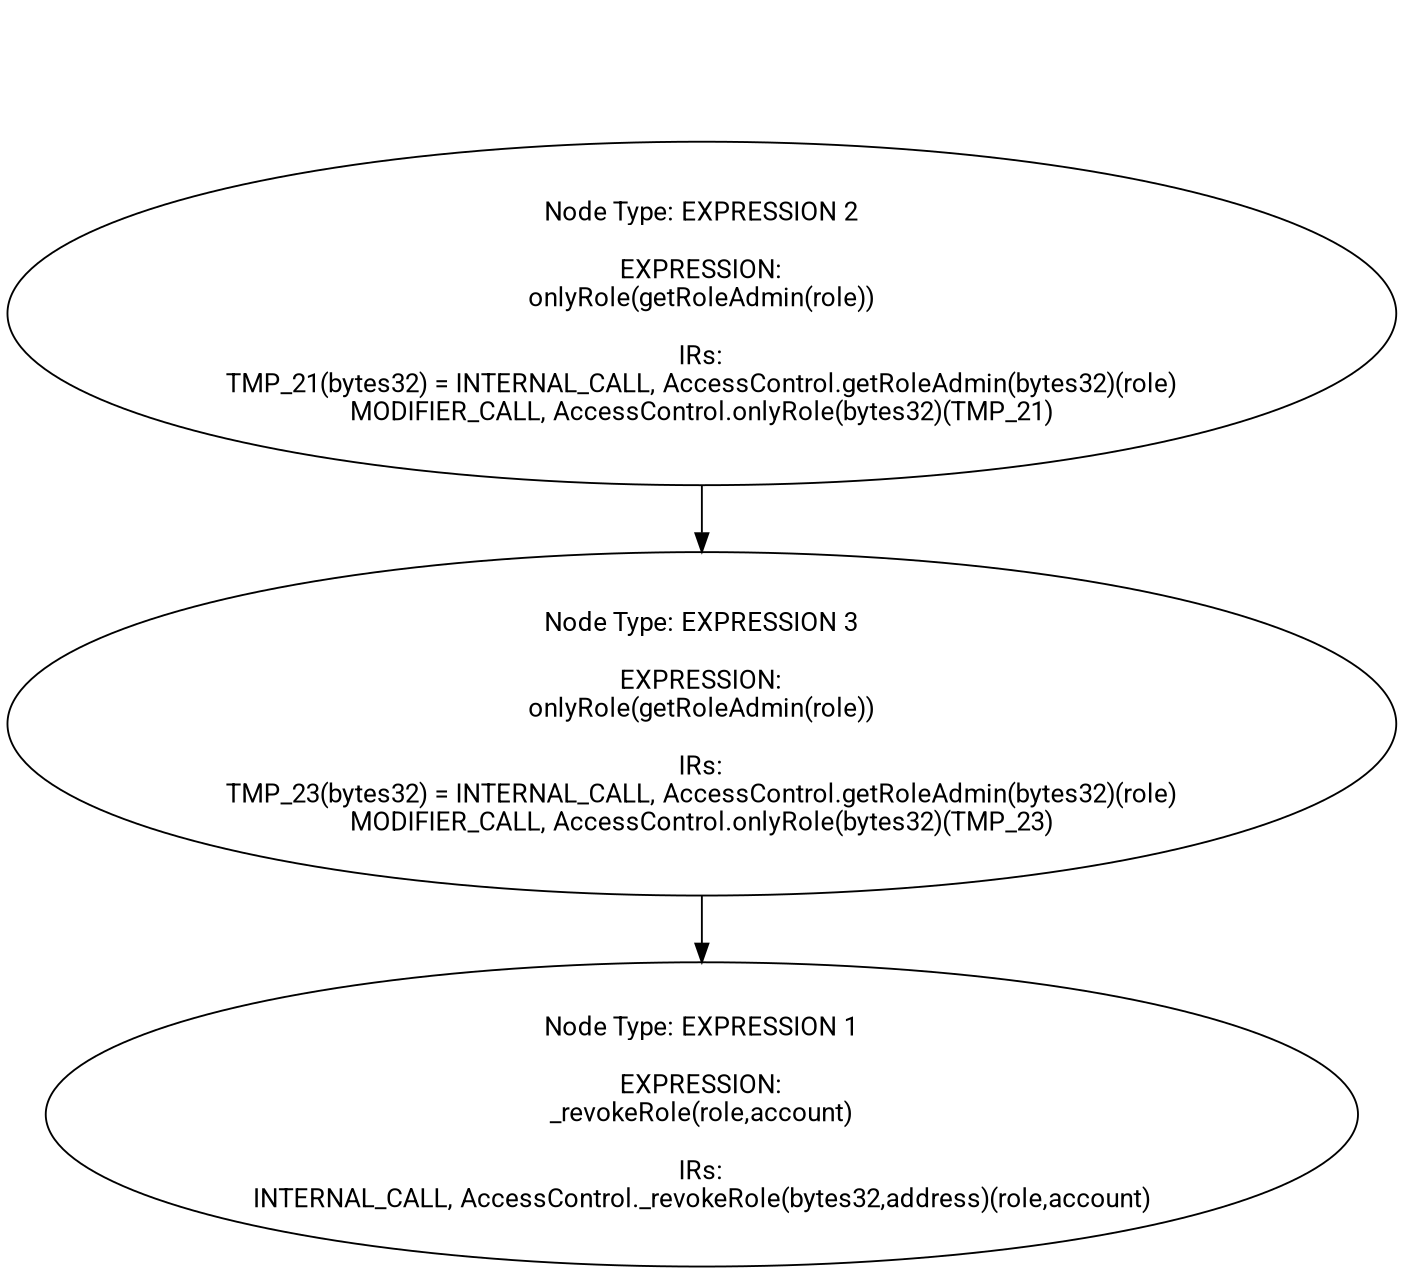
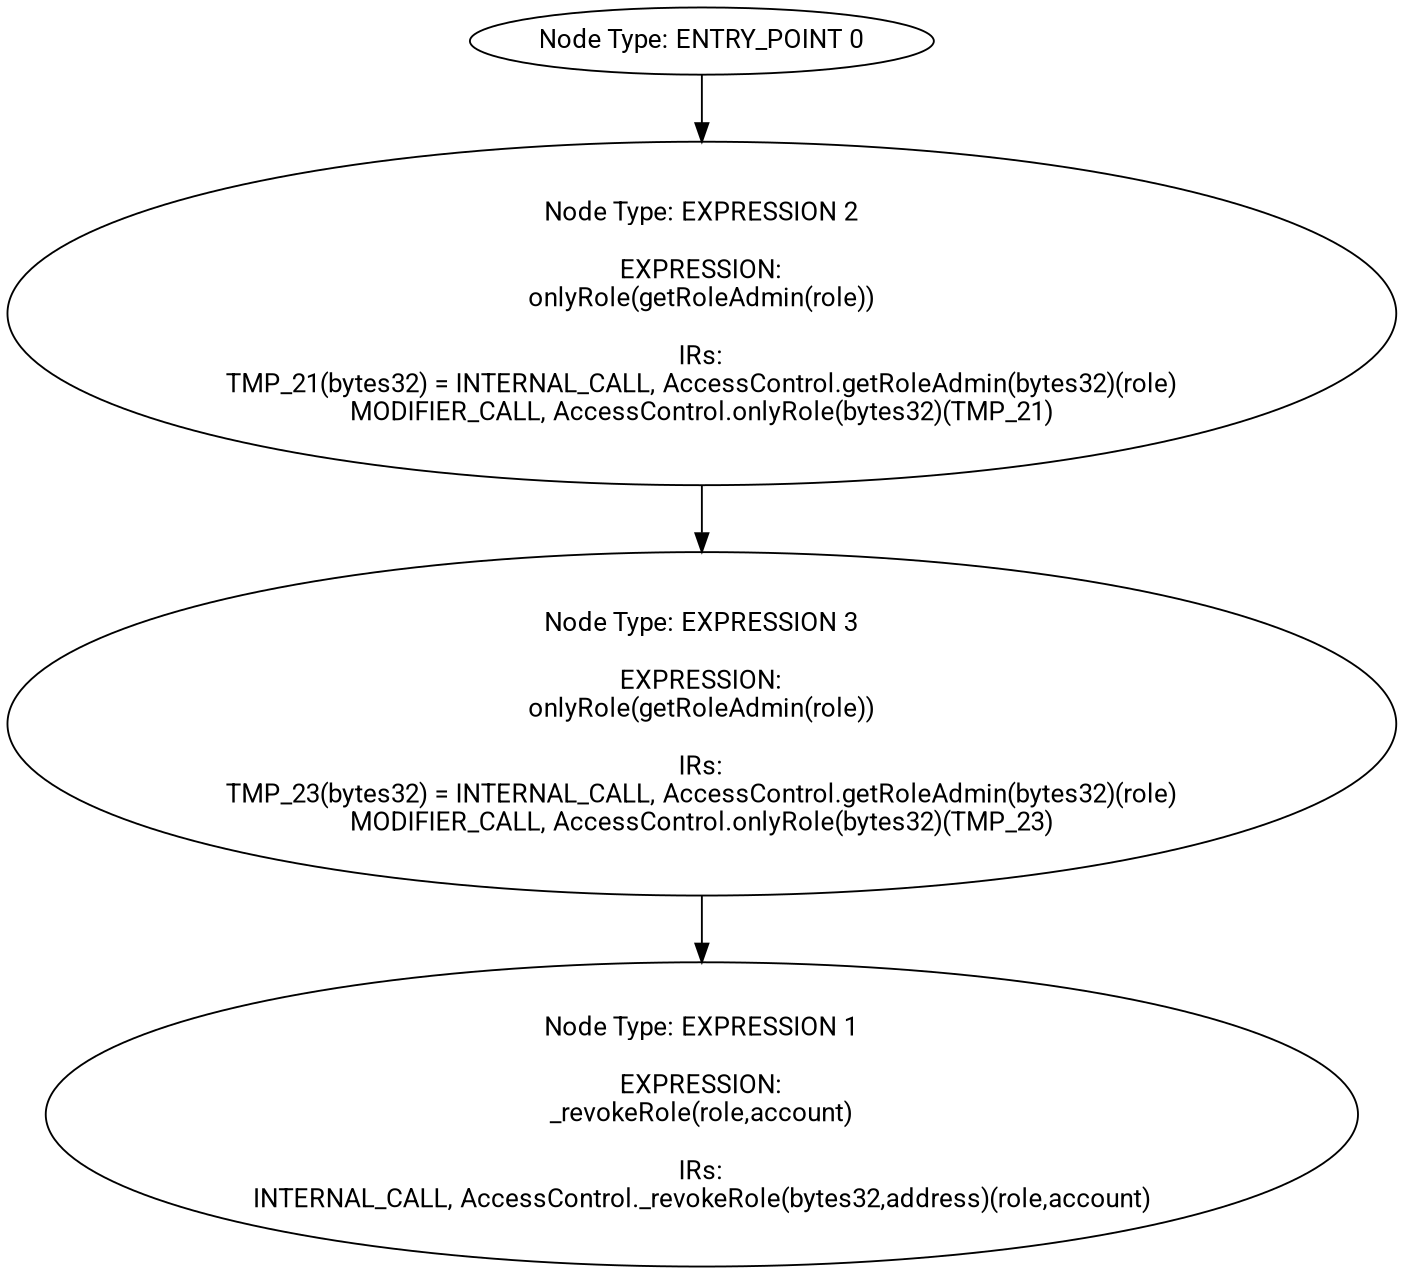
node "Node Type: ENTRY_POINT 0": added
